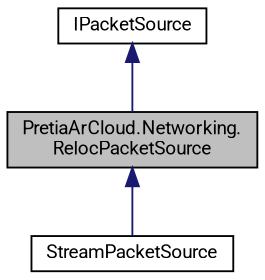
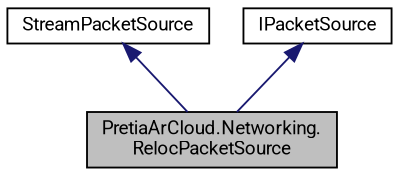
edge "StreamPacketSource" -> "PretiaArCloud.Networking. RelocPacketSource": reversed
